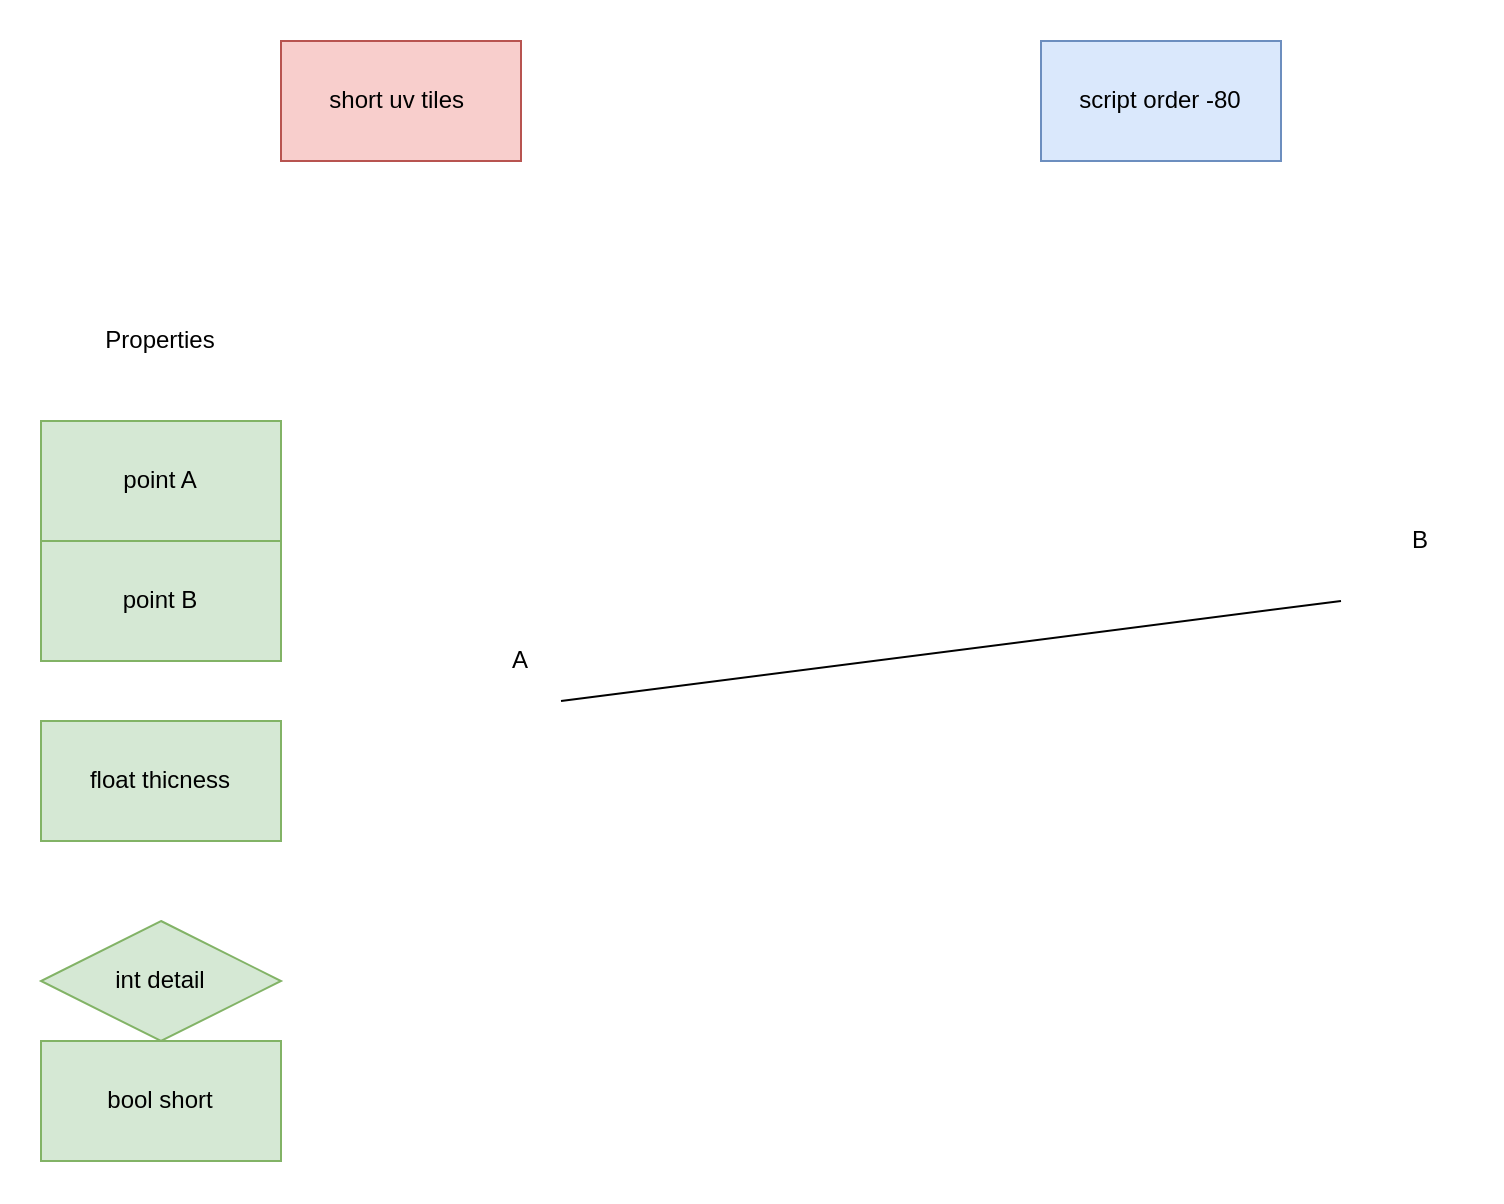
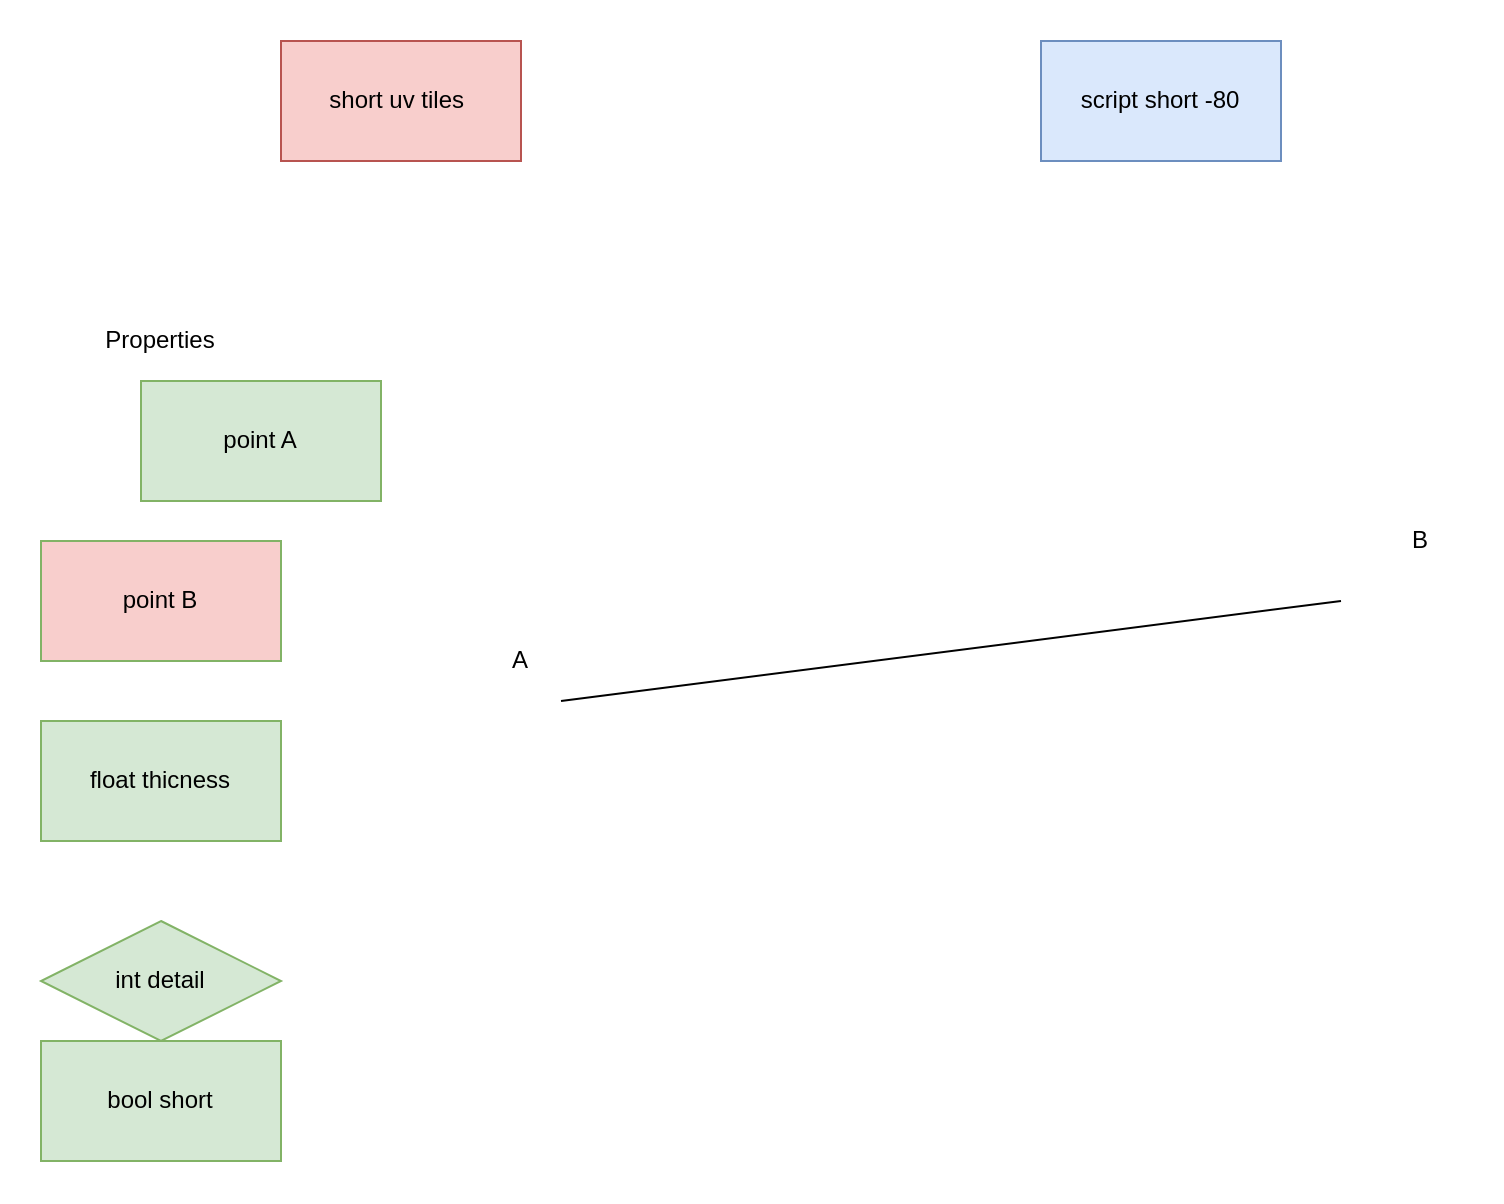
node "script order -80": label "script order -80" -> "script short -80"
node "point A": moved (161, 481) -> (261, 441)
node "point B": fillcolor #d5e8d4 -> #f8cecc
